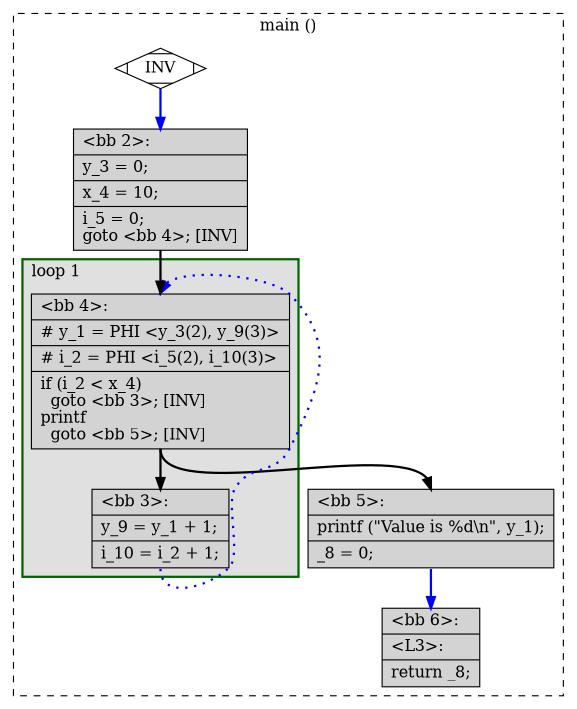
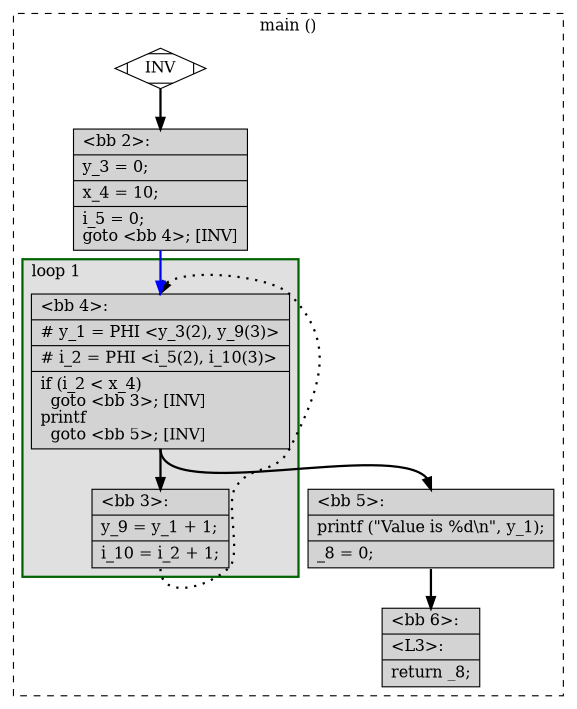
edge "INV" -> "<bb 2>:": color blue -> black
edge "<bb 2>:" -> "<bb 4>:": color black -> blue
edge "<bb 3>:" -> "<bb 4>:": color blue -> black
edge "<bb 5>:" -> "<bb 6>:": color blue -> black
